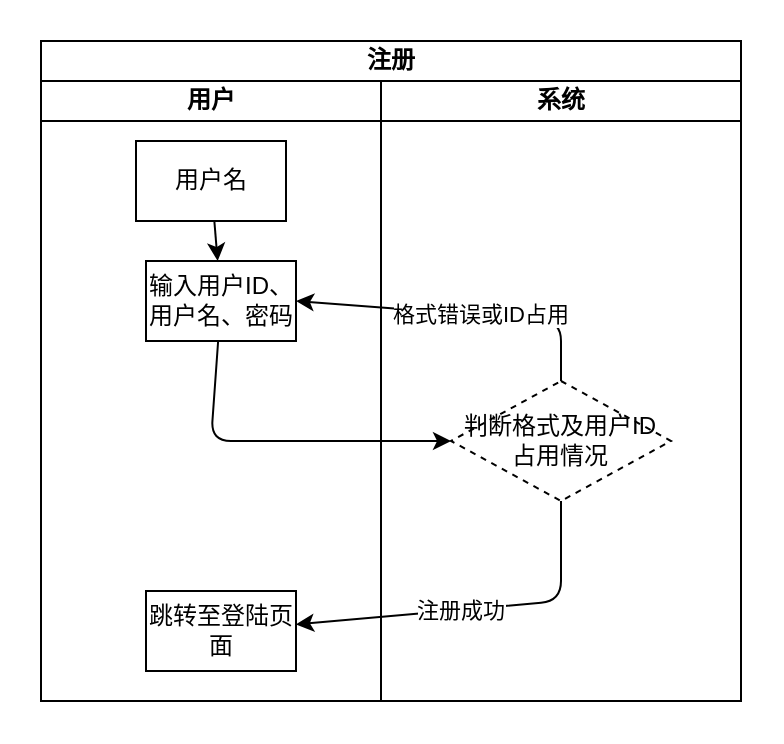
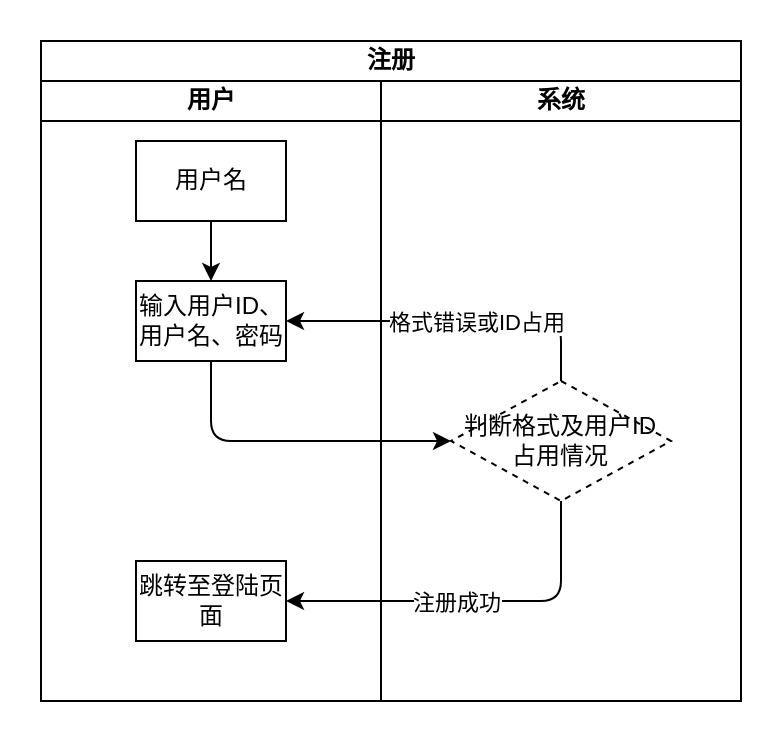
node "输入用户ID、用户名、密码": moved (221, 301) -> (211, 321)
node "跳转至登陆页面": moved (221, 631) -> (211, 601)
